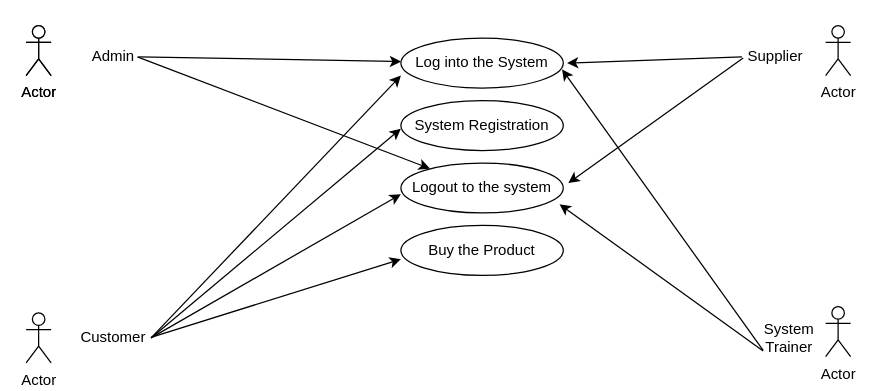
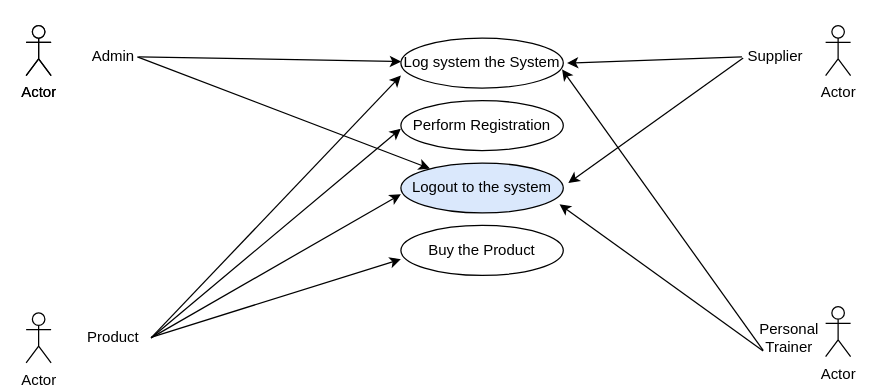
node "Log into the System": label "Log into the System" -> "Log system the System"
node "System Registration": label "System Registration" -> "Perform Registration"
node "Logout to the system": fillcolor #ffffff -> #dae8fc
node "Customer": label "Customer" -> "Product"
node "System Trainer": label "System Trainer" -> "Personal Trainer"
